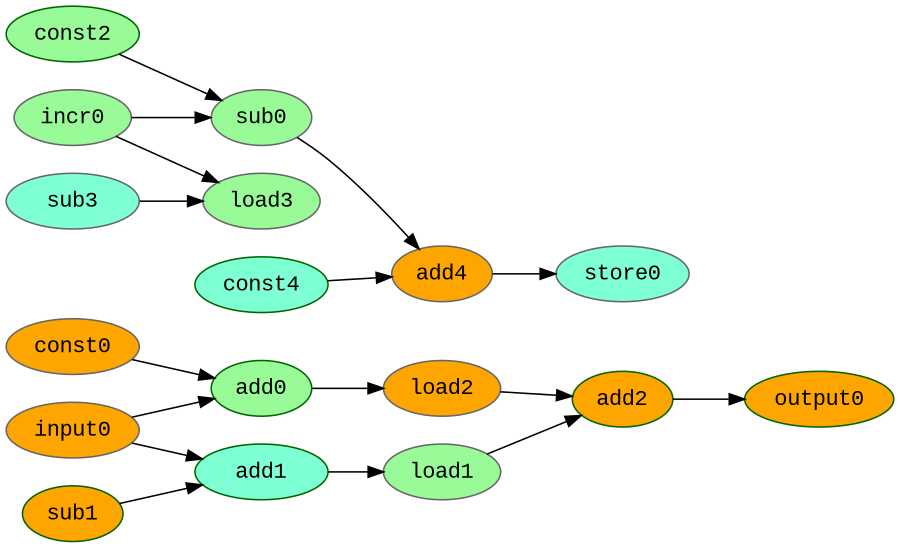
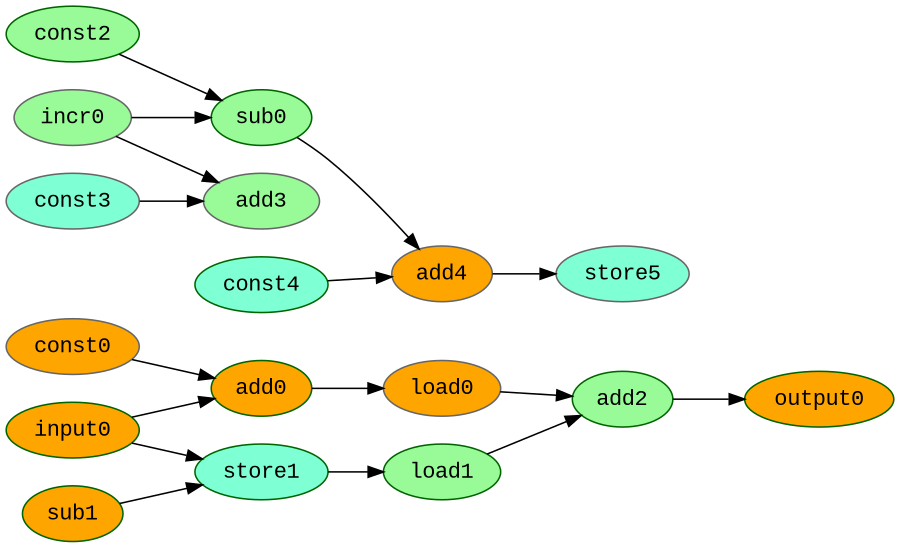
node "sub0": color gray40 -> darkgreen
node "sub3": label "sub3" -> "const3"
node "load3": label "load3" -> "add3"
node "store0": label "store0" -> "store5"
node "add0": fillcolor palegreen -> orange
node "load2": label "load2" -> "load0"
node "add2": fillcolor orange -> palegreen
node "input0": color gray40 -> darkgreen
node "add1": label "add1" -> "store1"
node "load1": color gray40 -> darkgreen
